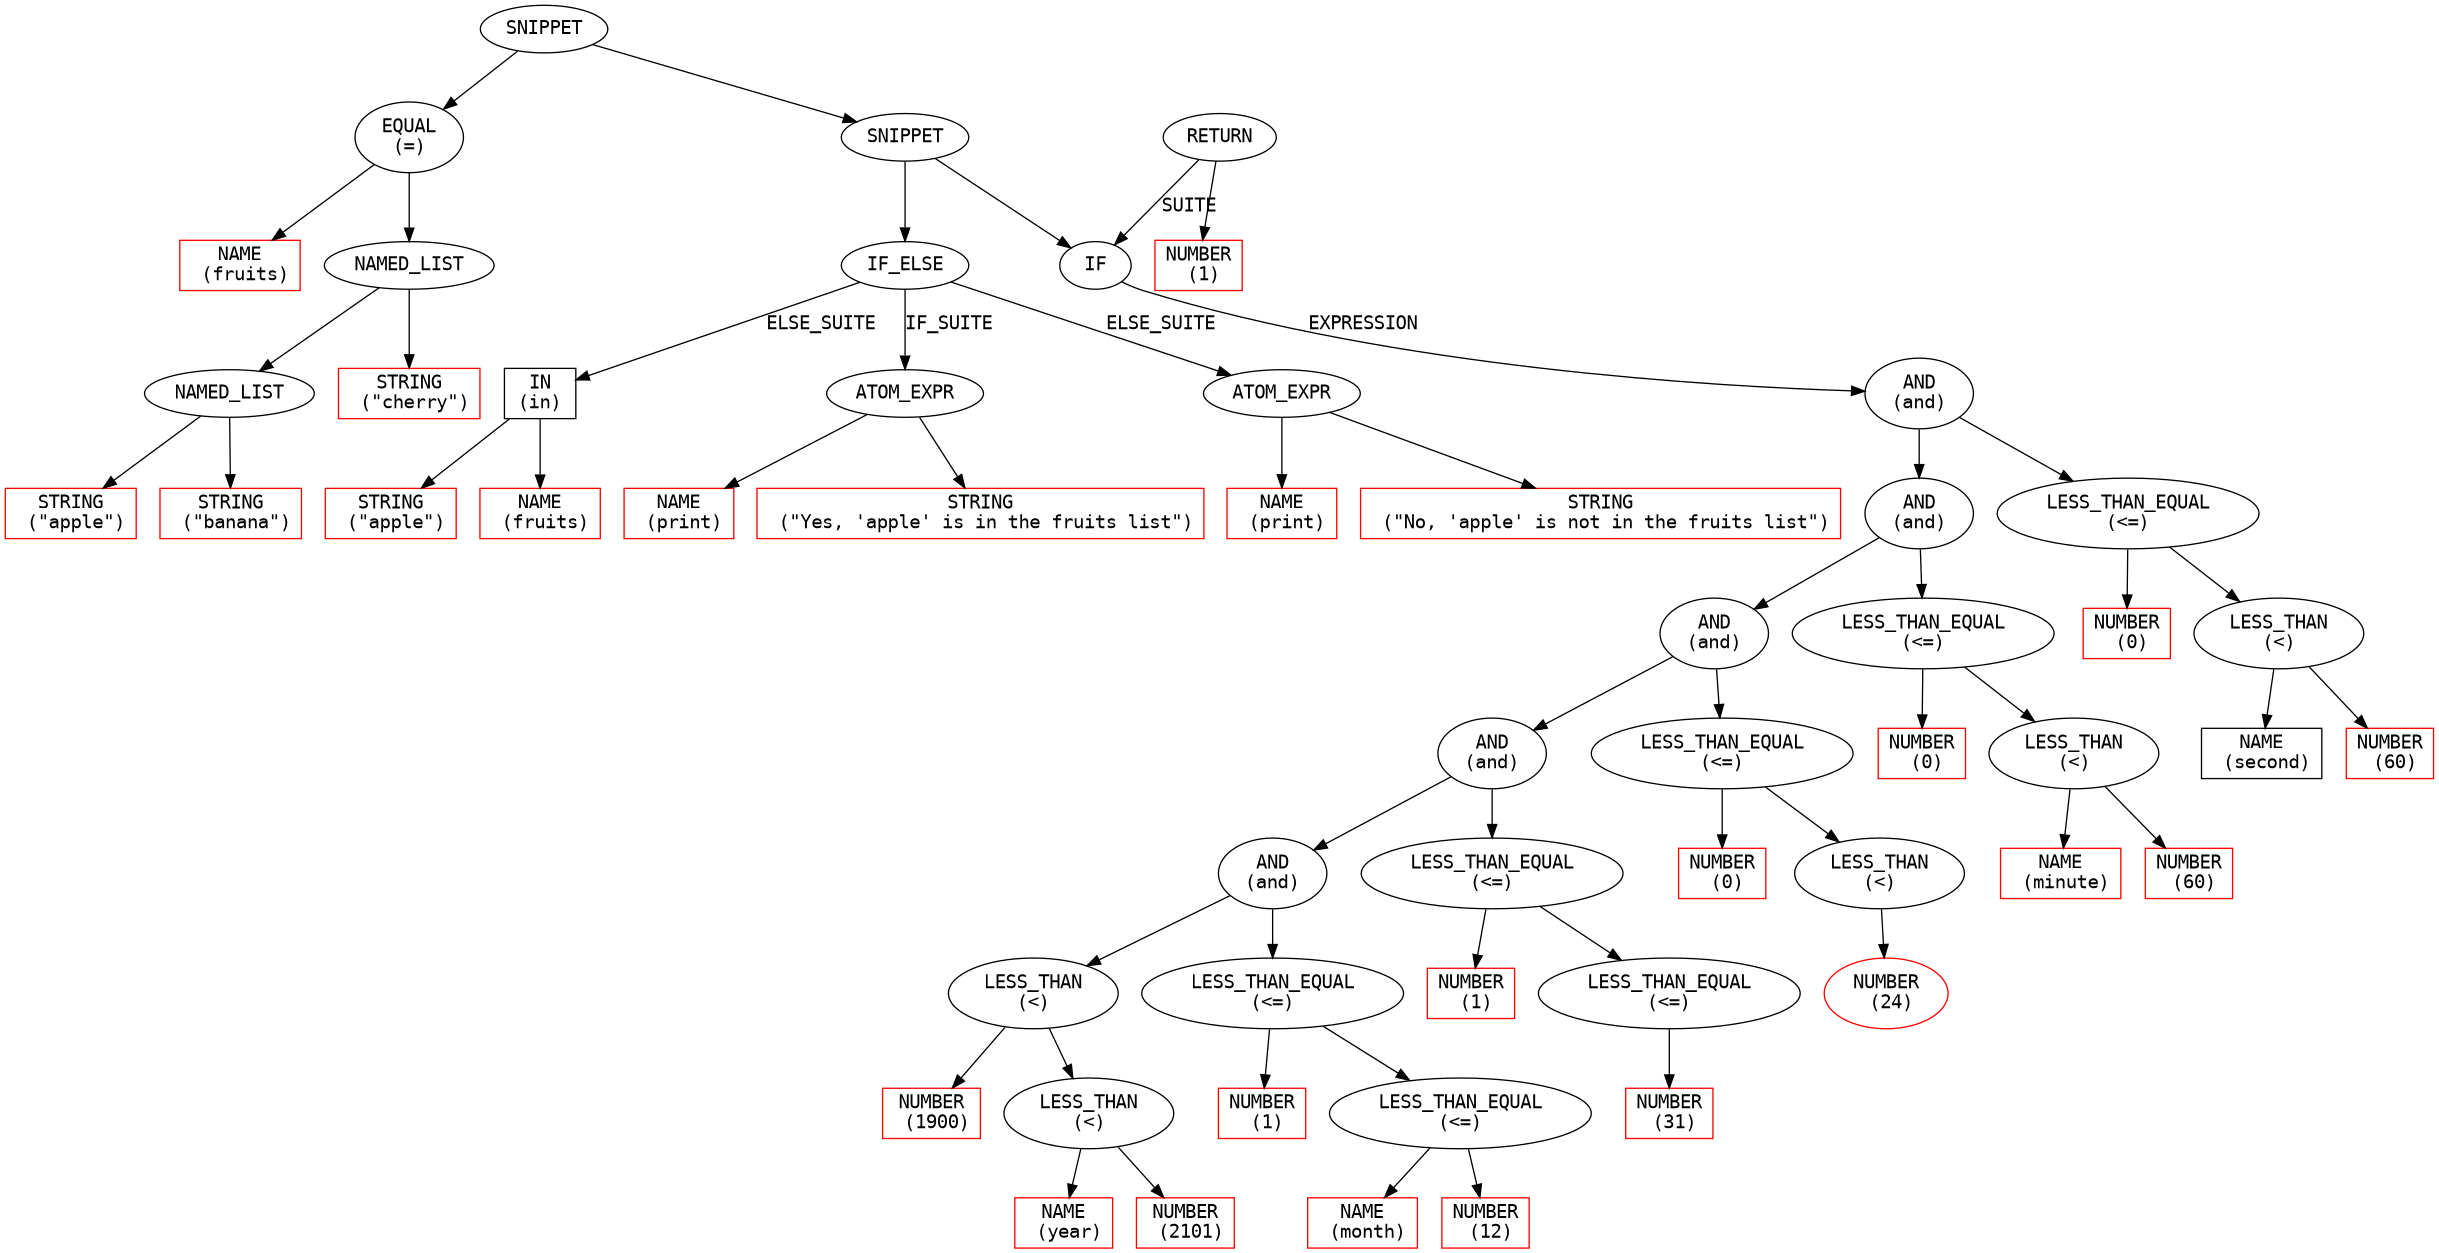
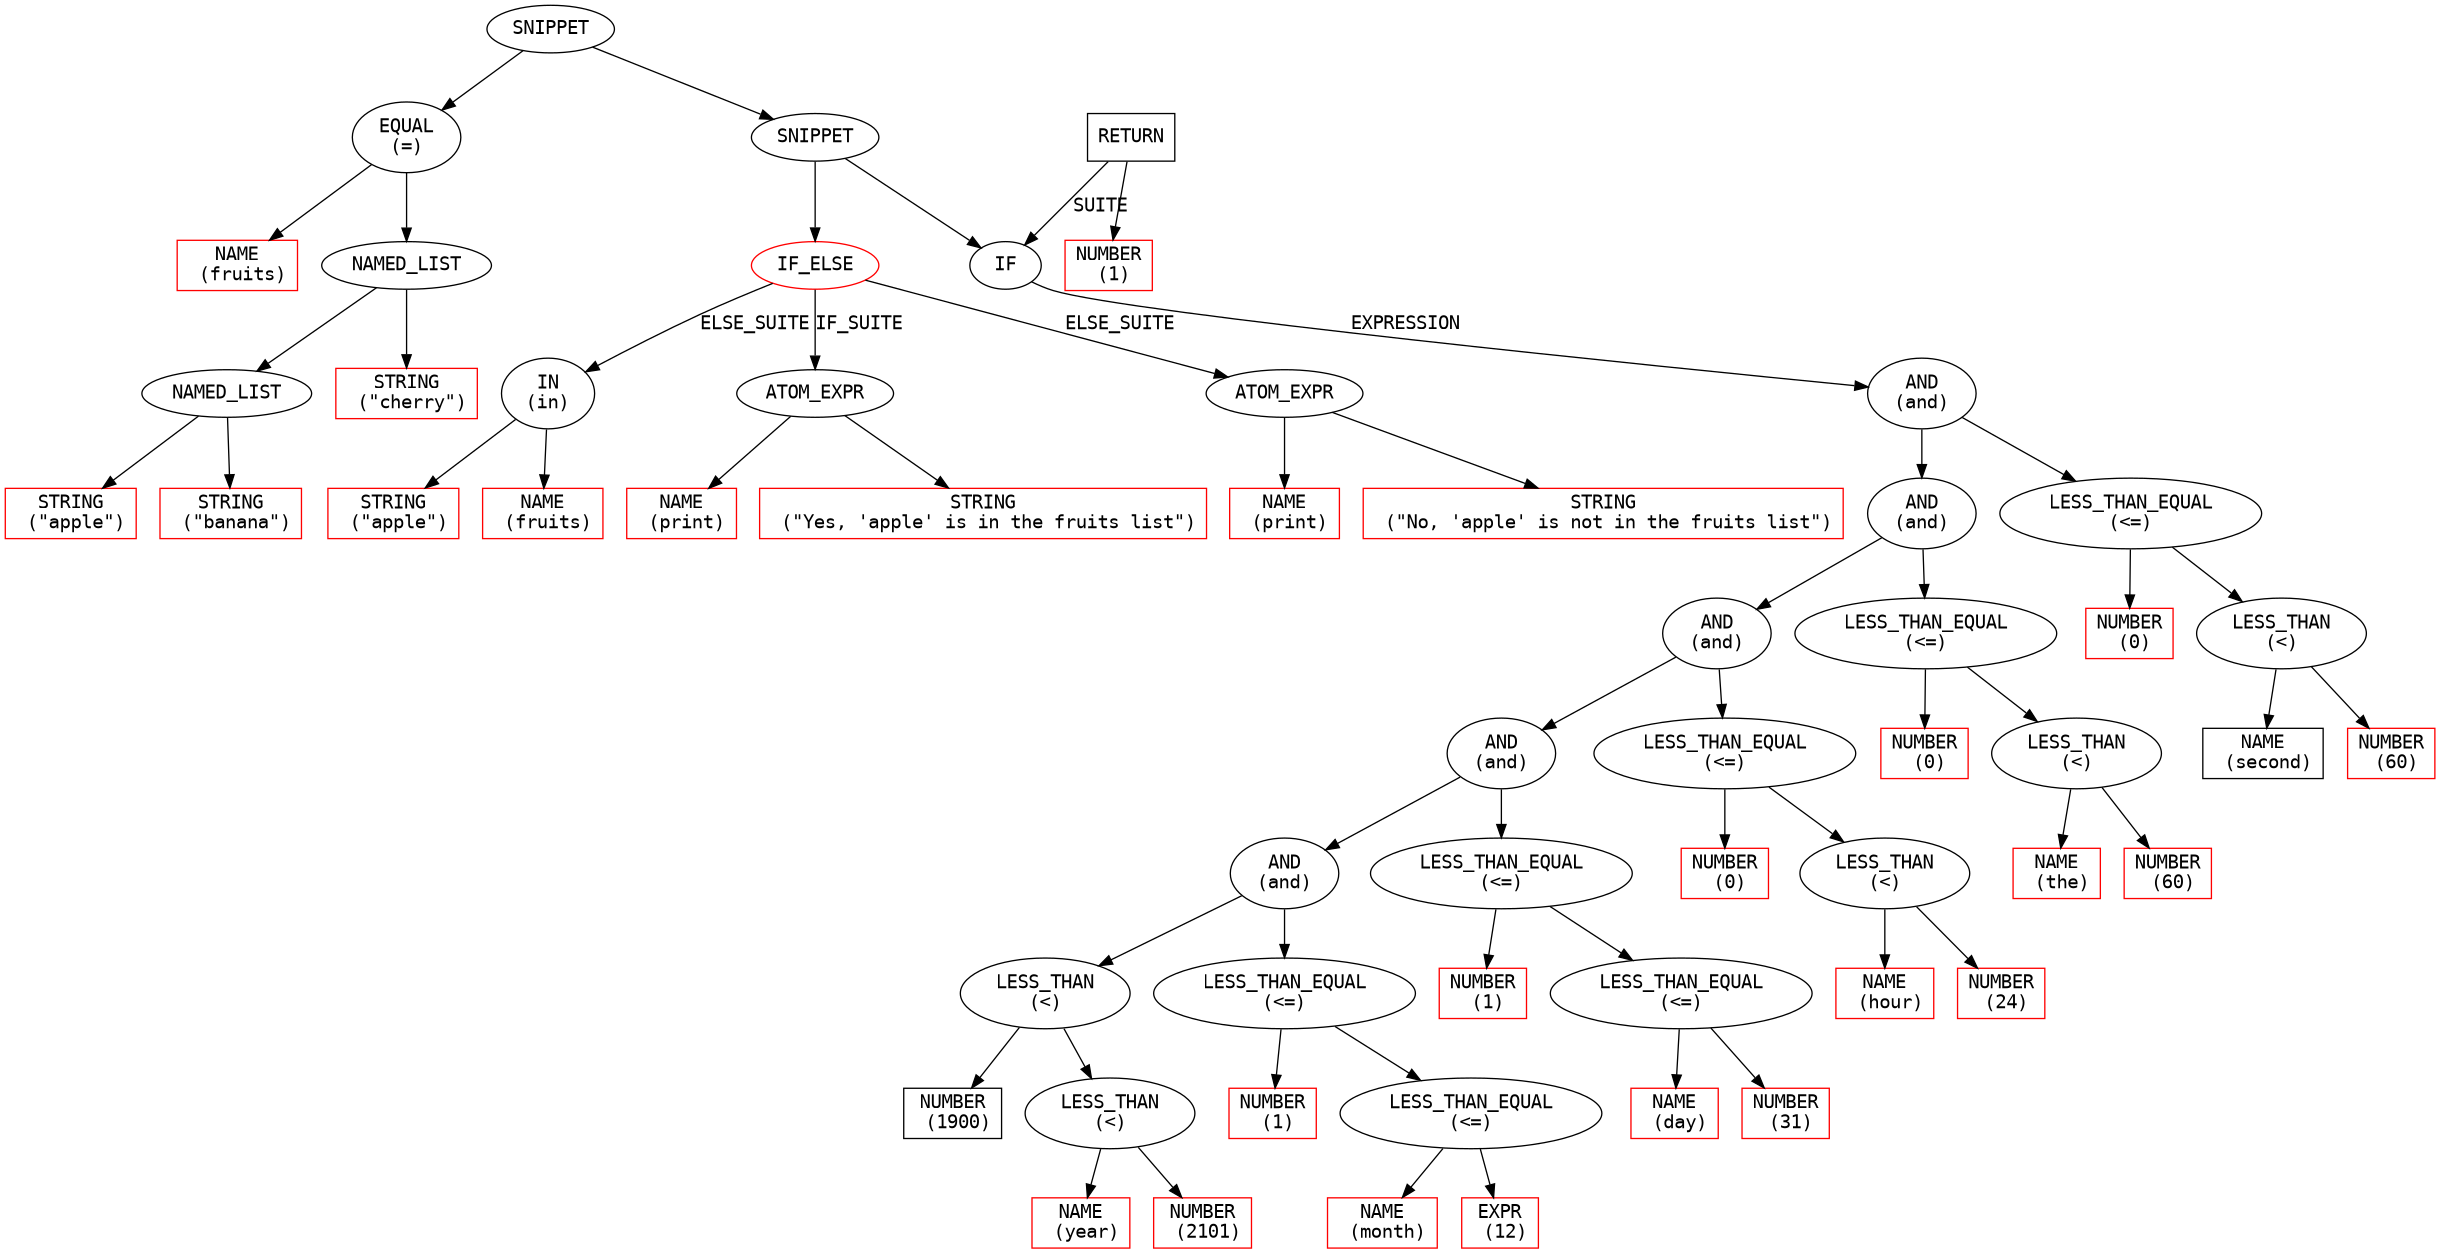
node "RETURN": shape ellipse -> box
node "IF_ELSE": color black -> red
node "IN (in)": shape box -> ellipse
node "NAME (minute)": label "NAME (minute)" -> "NAME (the)"
node "NAME (hour)": added
node "NUMBER (24)": shape ellipse -> box
node "NUMBER (1900)": color red -> black
node "NAME (day)": added
node "NUMBER (12)": label "NUMBER (12)" -> "EXPR (12)"
